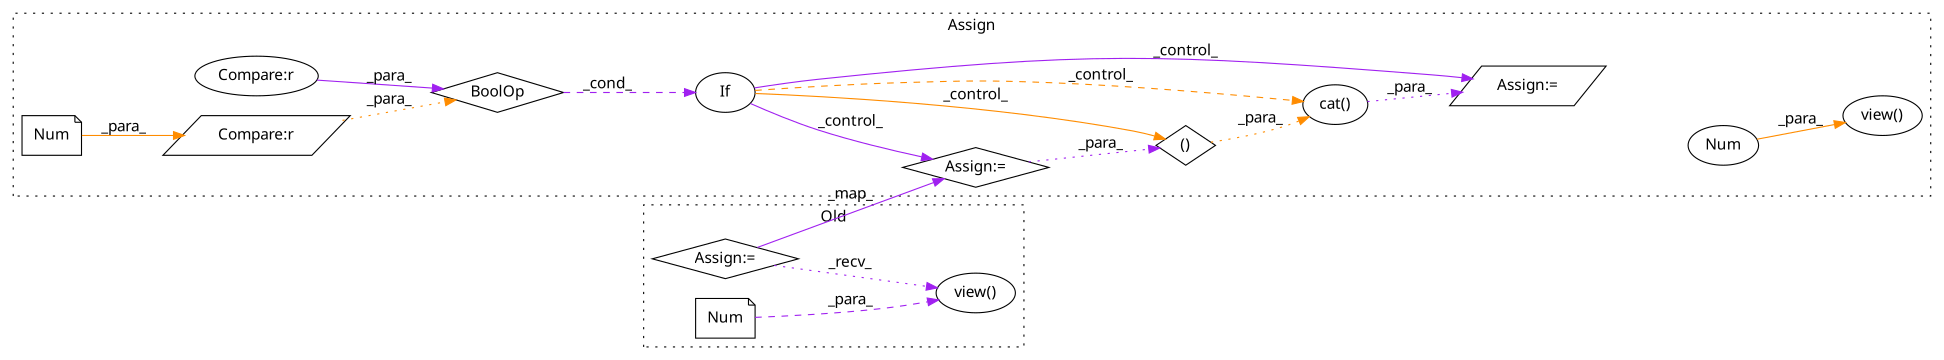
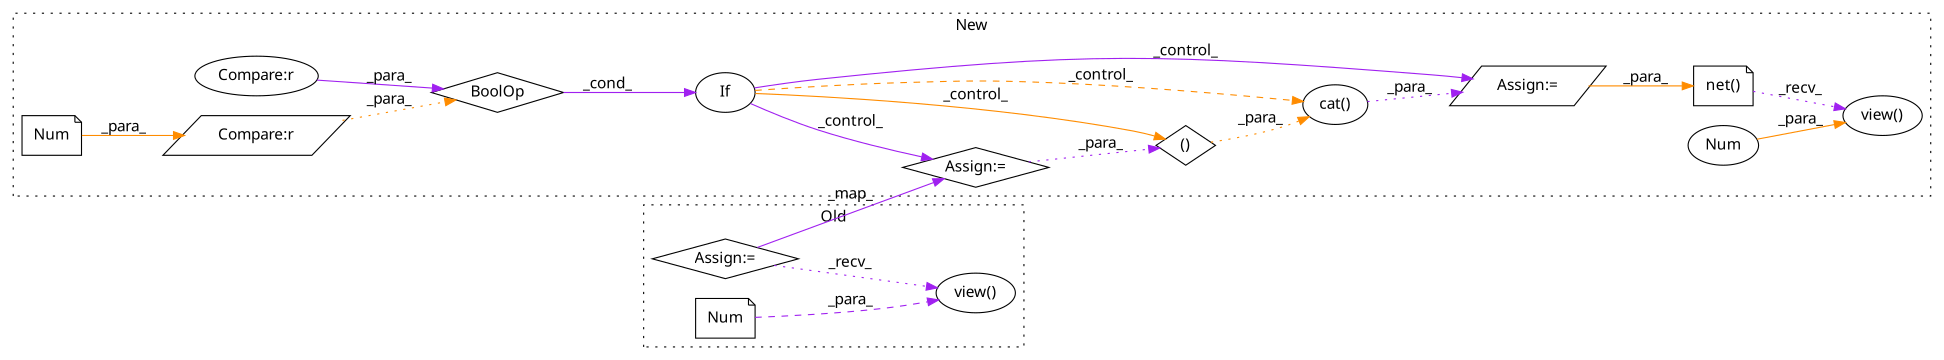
cluster "Assign": label "Assign" -> "New"
node "net()": added
edge "BoolOp" -> "If": style dashed -> solid
